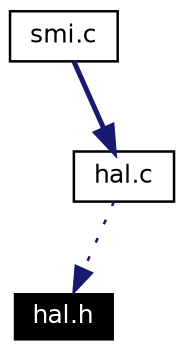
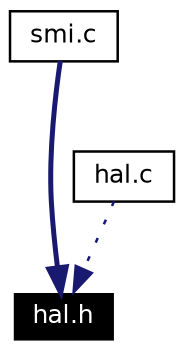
edge "smi.c" -> "hal.c": now "smi.c" -> "hal.h"
